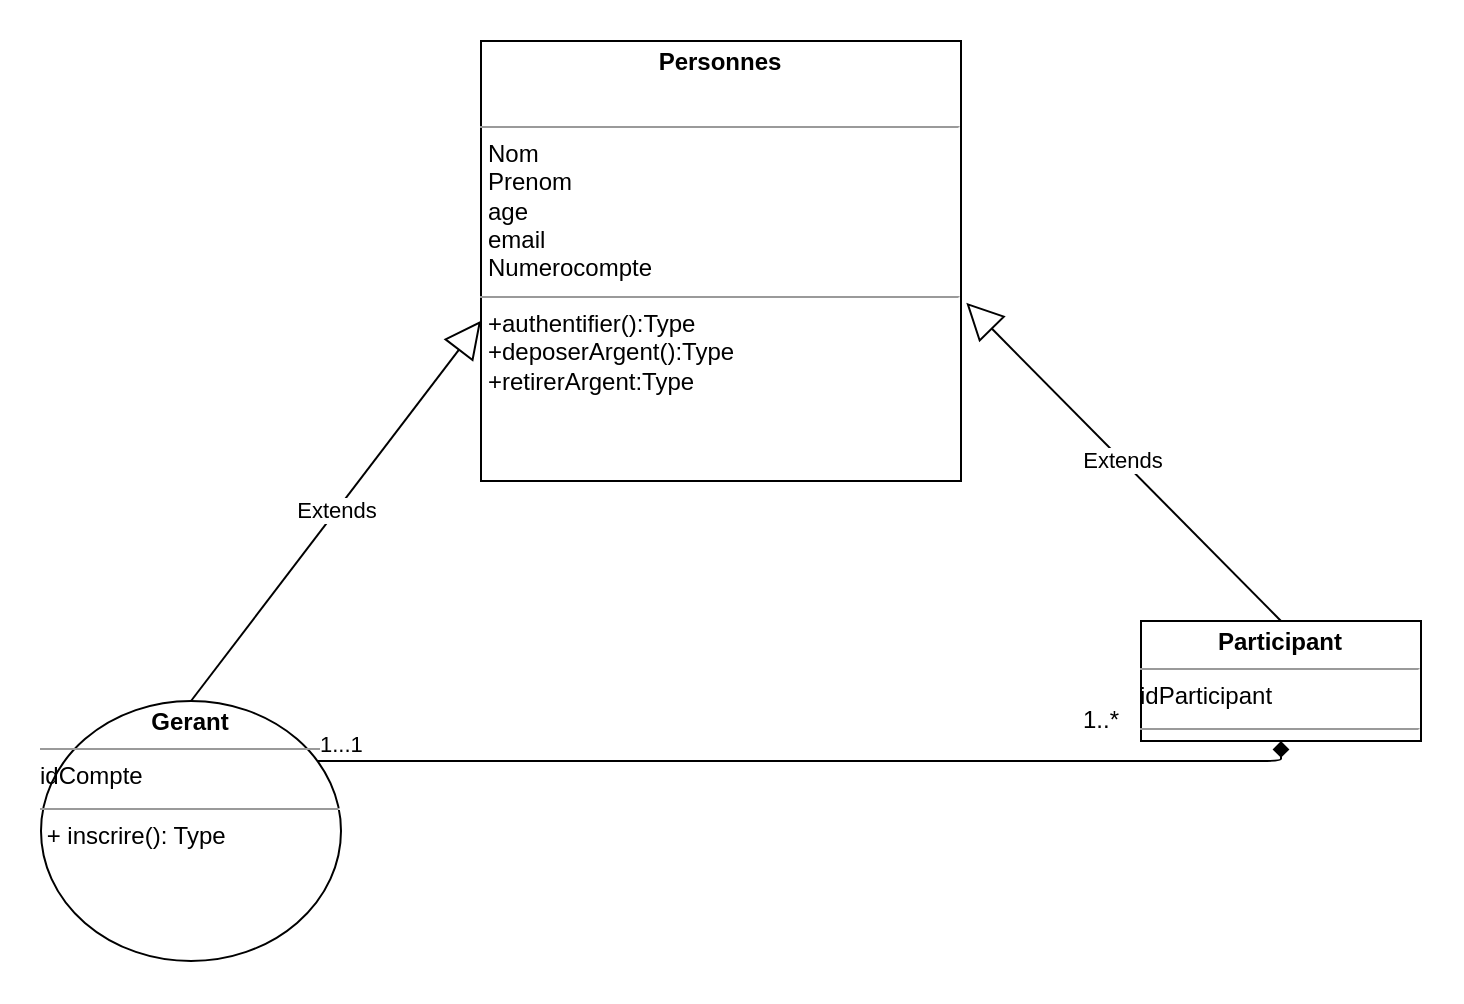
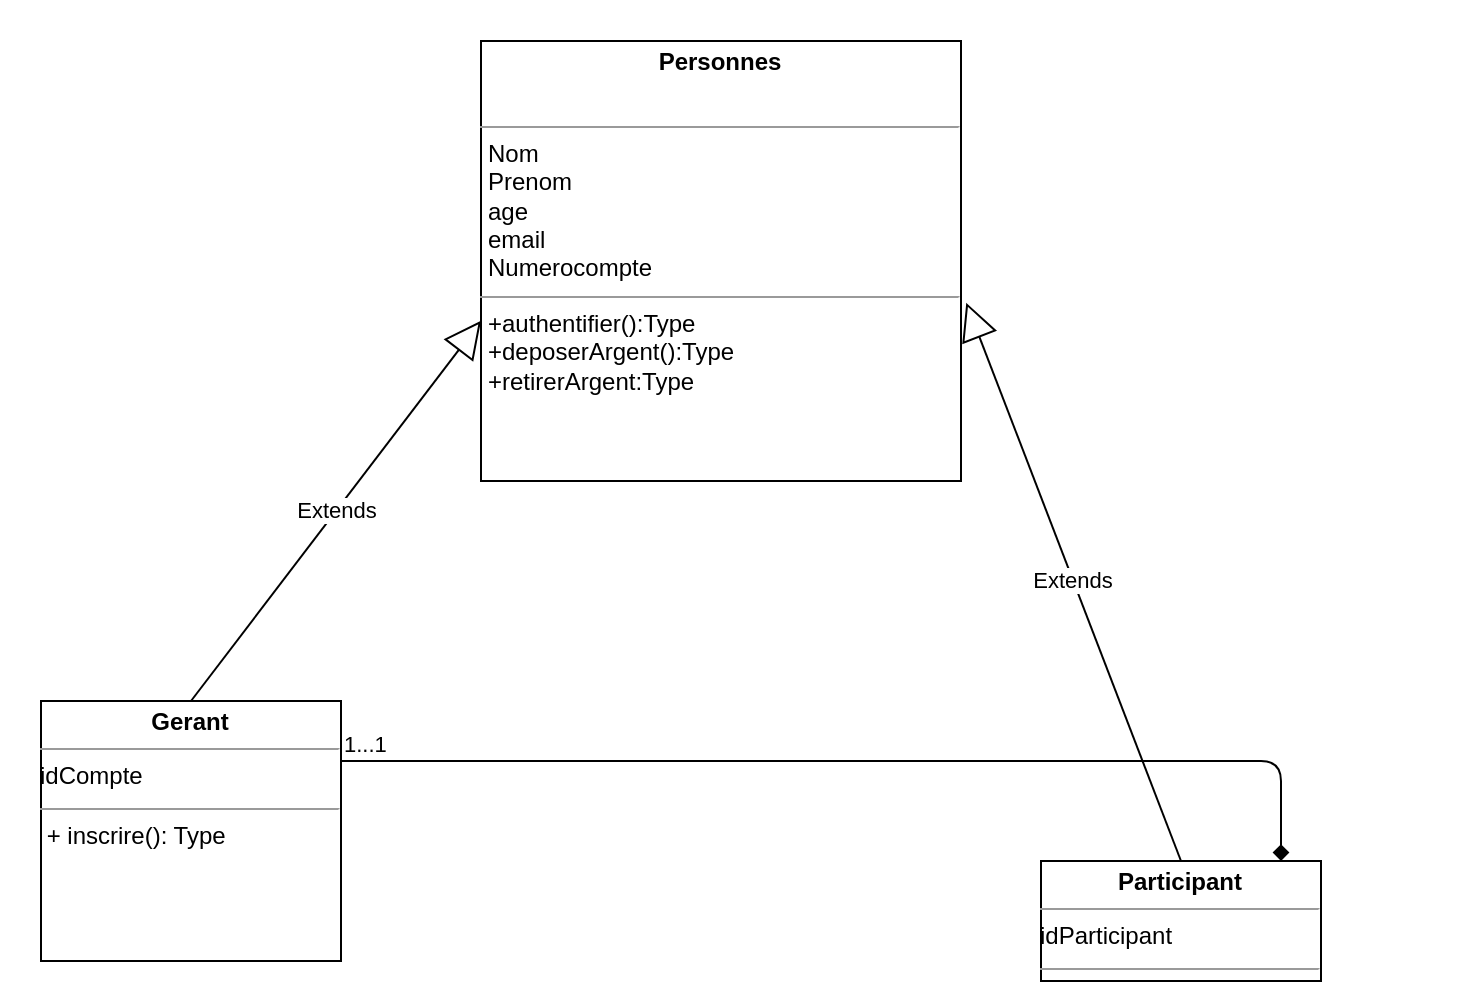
node "Participant idParticipant": moved (1281, 681) -> (1181, 921)
node "1..*": removed
node "Gerant idCompte + inscrire(): Type": shape ellipse -> rectangle
